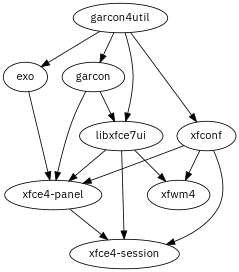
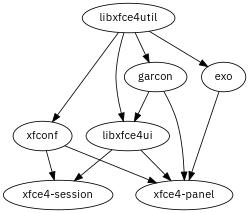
node "garcon4util": label "garcon4util" -> "libxfce4util"
node "libxfce7ui": label "libxfce7ui" -> "libxfce4ui"
node "xfwm4": removed
edge "xfce4-panel" -> "xfce4-session": removed
